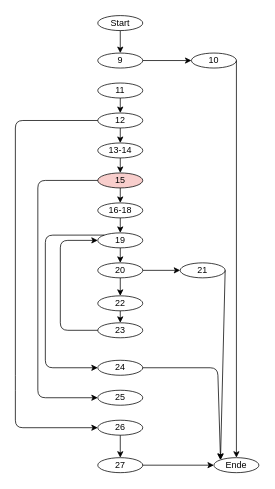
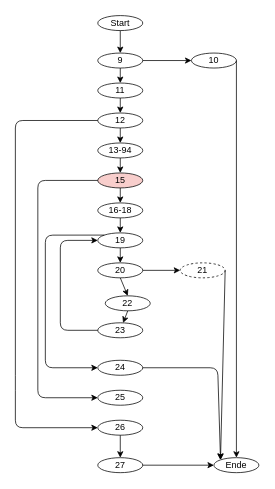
edge "9" -> "11": added
node "13-14": label "13-14" -> "13-94"
node "21": style solid -> dashed
node "22": moved (120, 303) -> (128, 303)
